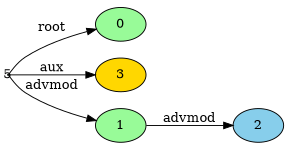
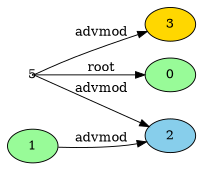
edge "5" -> "3": label "aux" -> "advmod"
edge "5" -> "1": now "5" -> "2"
